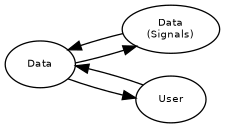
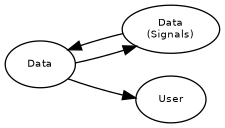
edge "User" -> "Data": removed
